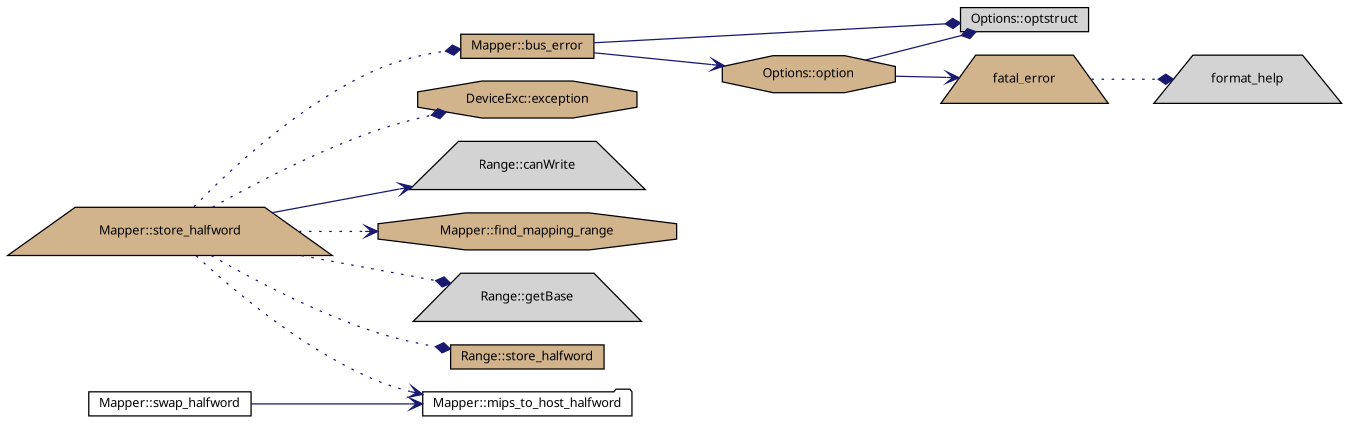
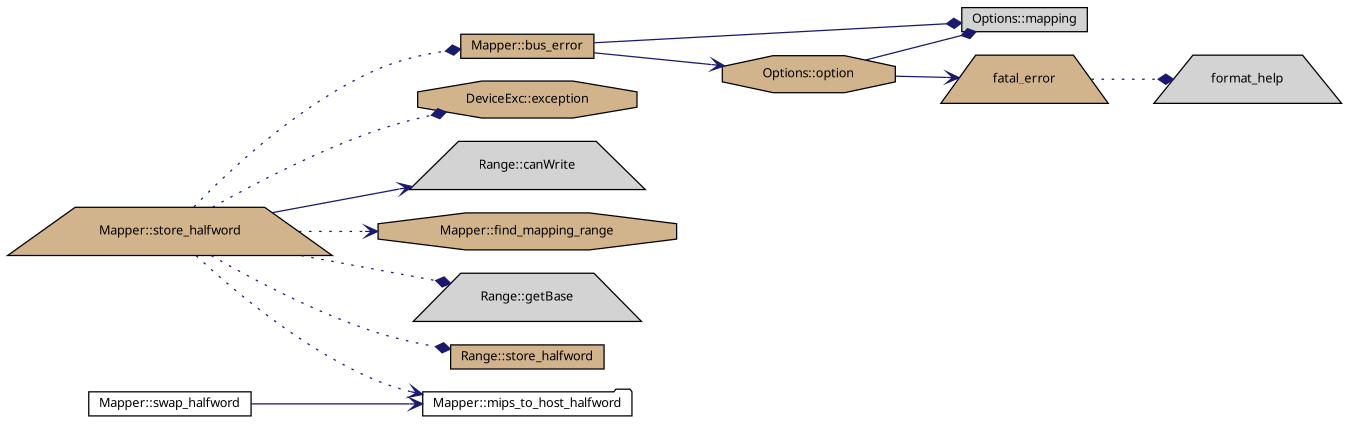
node "Options::optstruct": label "Options::optstruct" -> "Options::mapping"
